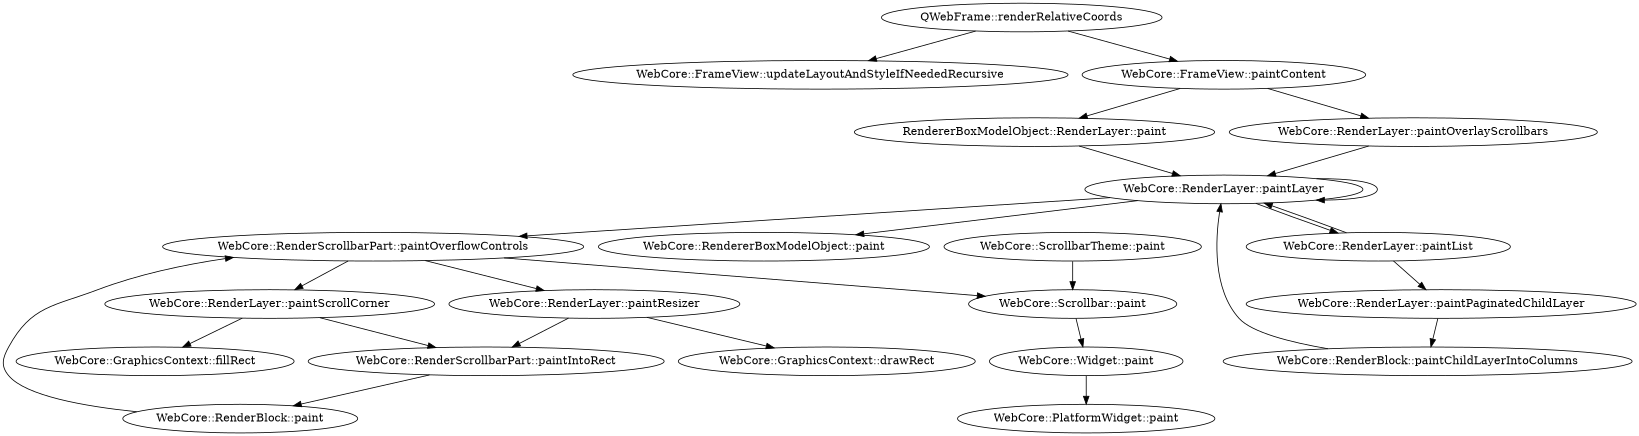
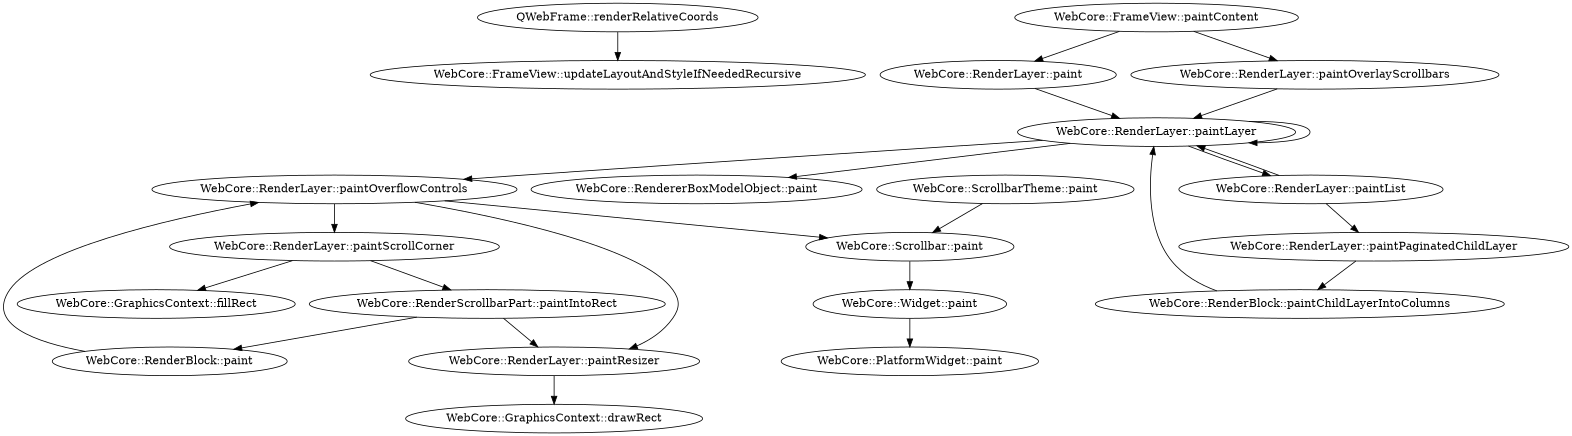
edge "QWebFrame::renderRelativeCoords" -> "WebCore::FrameView::paintContent": removed
node "RendererBoxModelObject::RenderLayer::paint": label "RendererBoxModelObject::RenderLayer::paint" -> "WebCore::RenderLayer::paint"
node "WebCore::RenderScrollbarPart::paintOverflowControls": label "WebCore::RenderScrollbarPart::paintOverflowControls" -> "WebCore::RenderLayer::paintOverflowControls"
edge "WebCore::RenderLayer::paintResizer" -> "WebCore::RenderScrollbarPart::paintIntoRect": reversed
